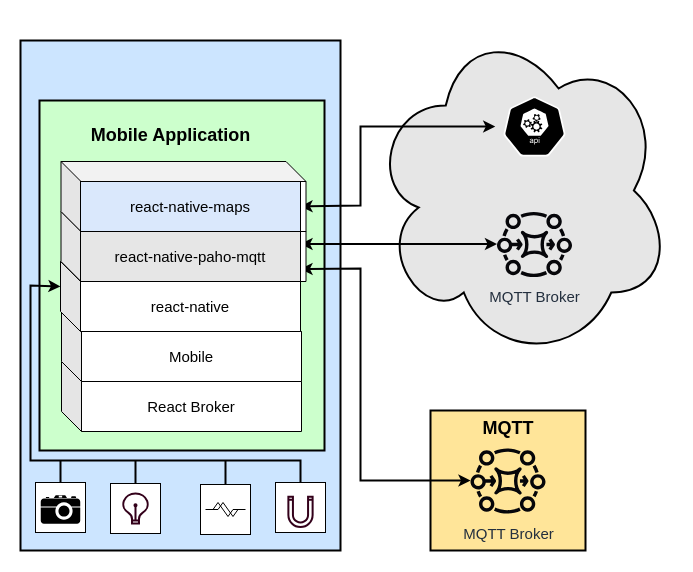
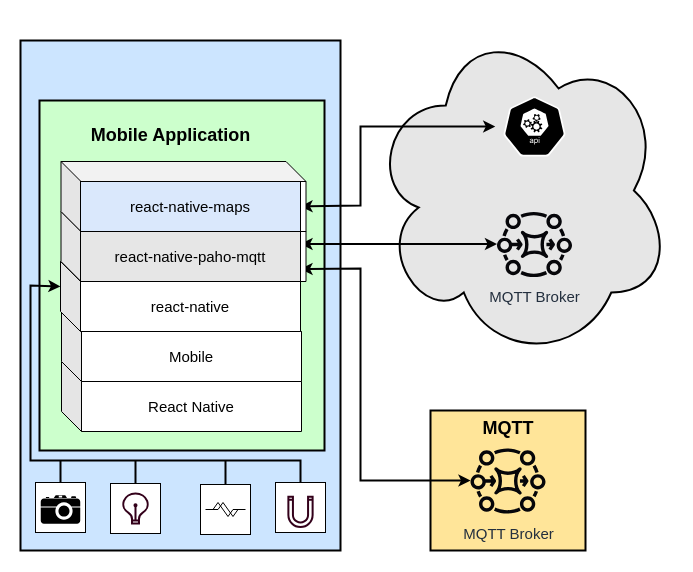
node "React Broker": label "React Broker" -> "React Native"
